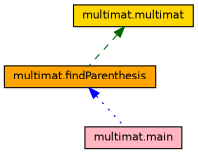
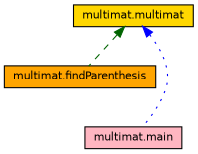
edge "multimat.main" -> "multimat.findParenthesis": now "multimat.main" -> "multimat.multimat"
